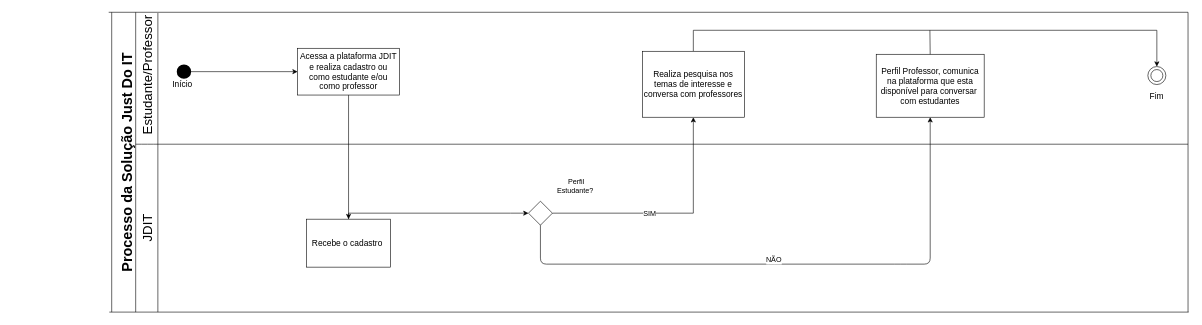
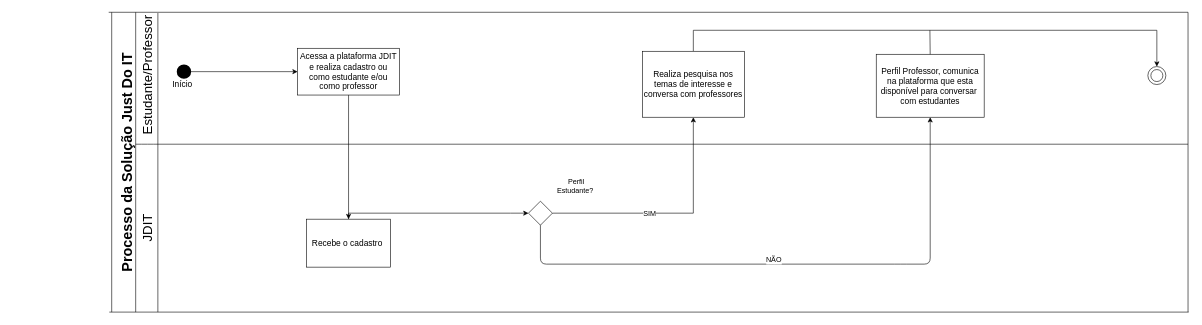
node "Fim": removed
